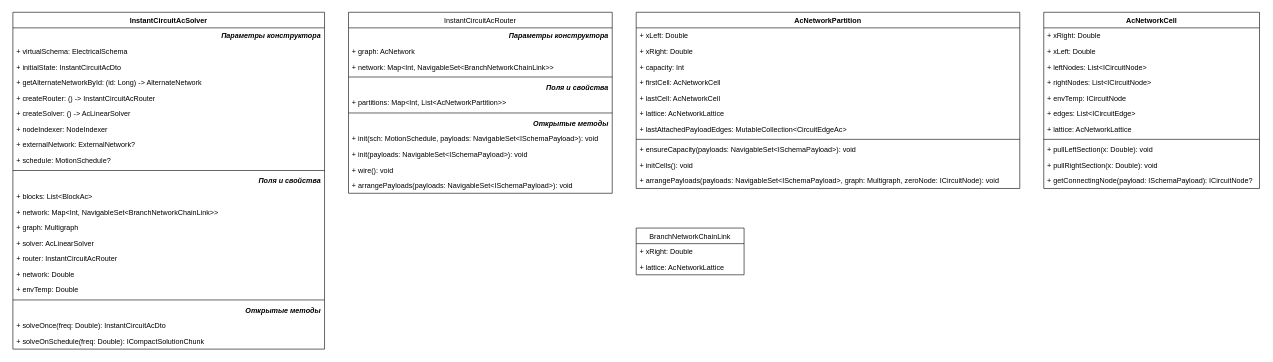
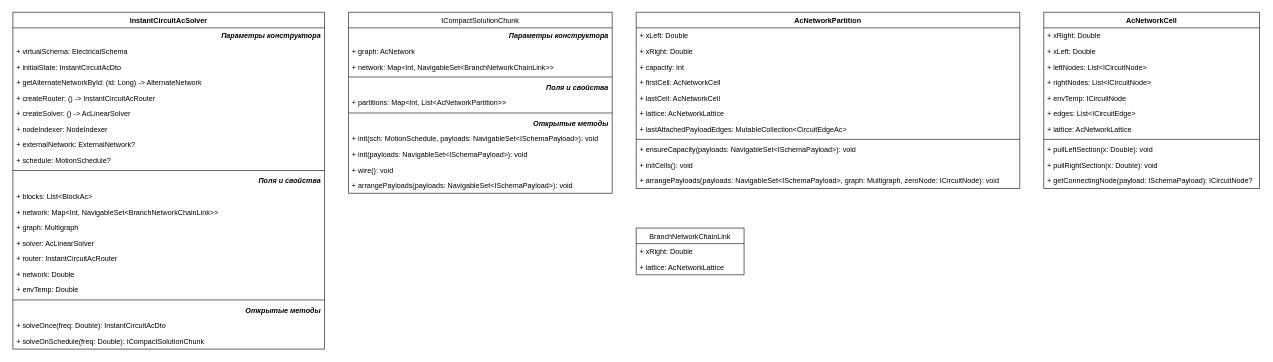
node "InstantCircuitAcRouter": label "InstantCircuitAcRouter" -> "ICompactSolutionChunk"
